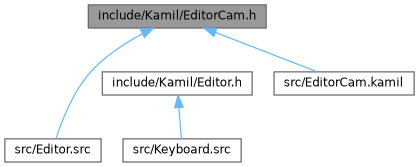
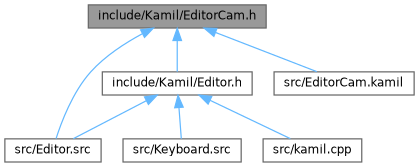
edge "include/Kamil/Editor.h" -> "include/Kamil/EditorCam.h": added
edge "src/Editor.src" -> "include/Kamil/Editor.h": added
node "src/kamil.cpp": added
